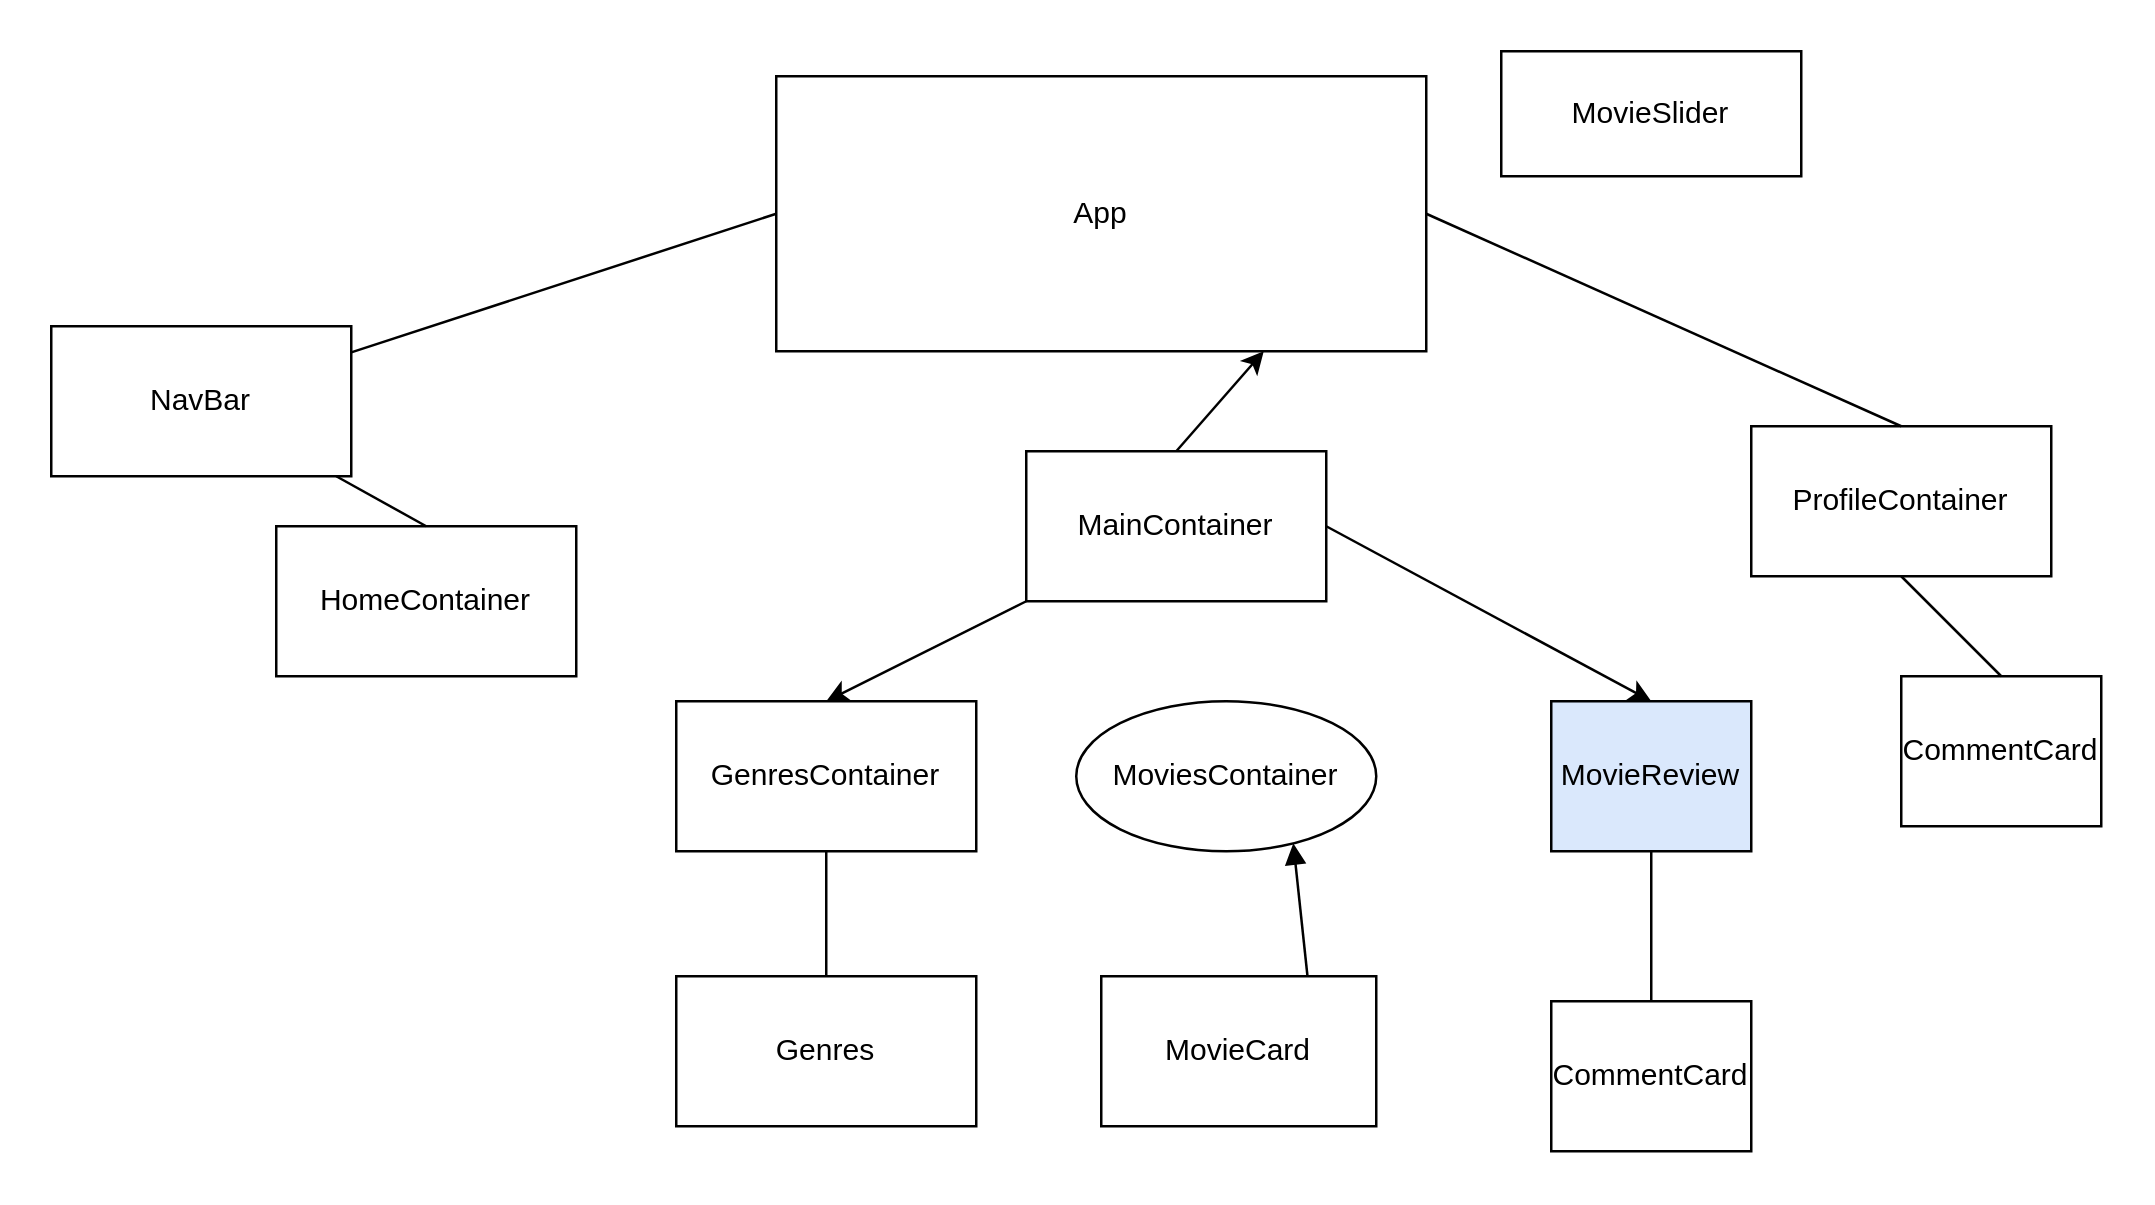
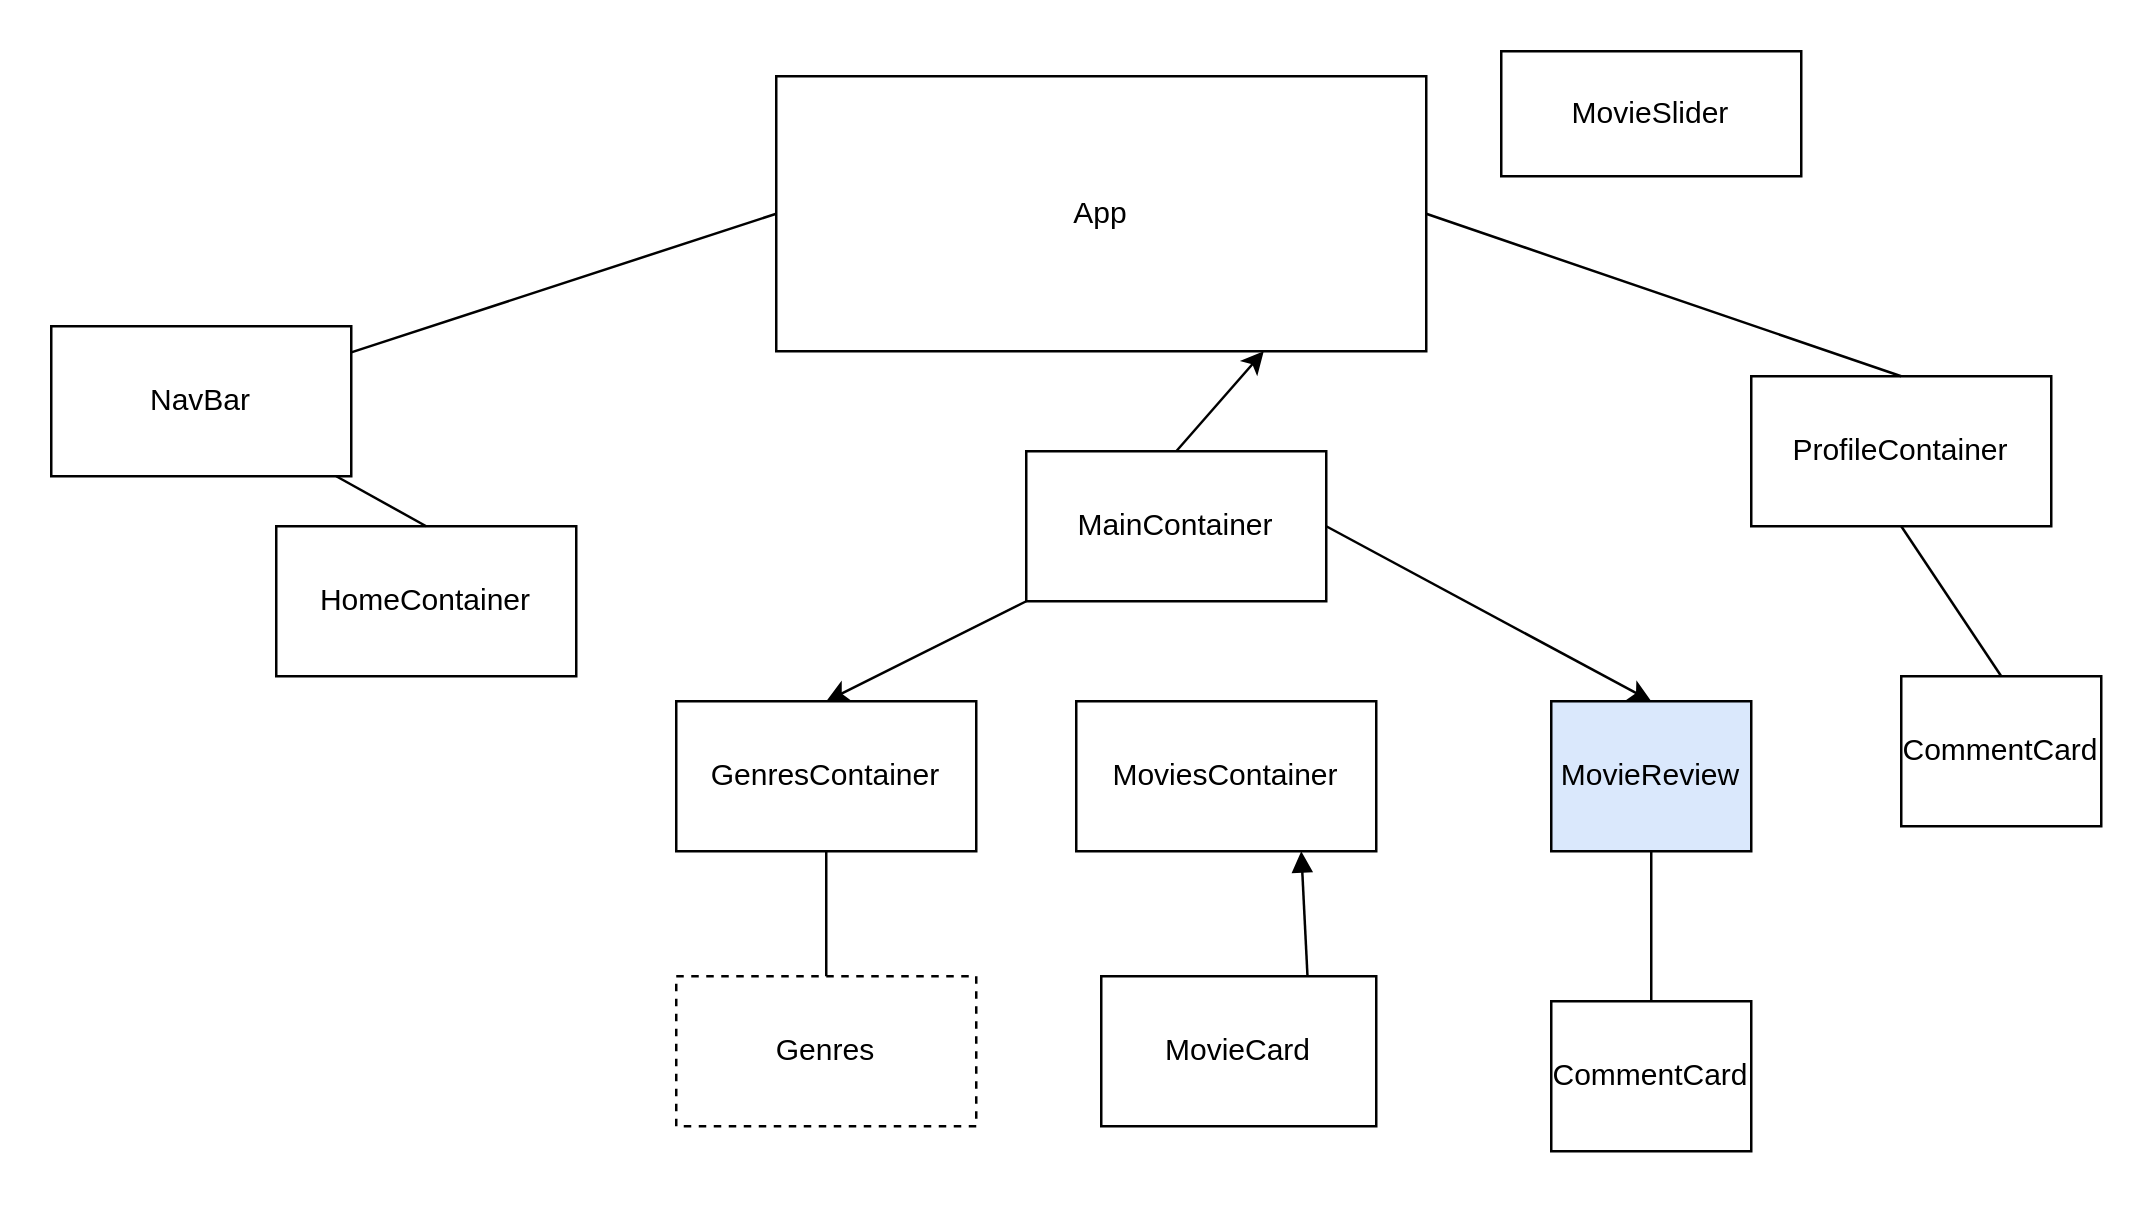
node "ProfileContainer": moved (1901, 501) -> (1901, 451)
node "MoviesContainer": shape ellipse -> rectangle
node "Genres": style solid -> dashed
